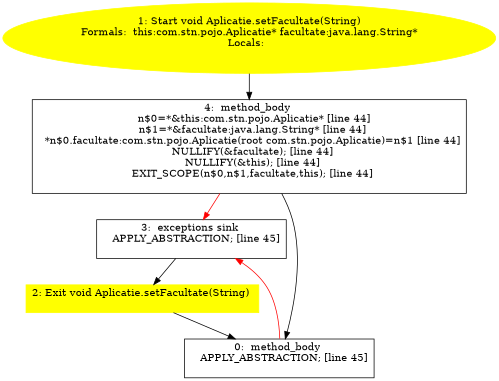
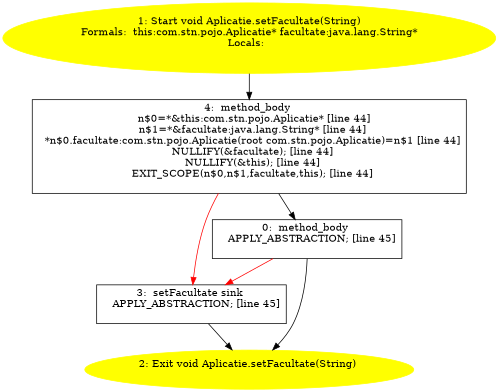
node "3:  exceptions sink APPLY_ABSTRACTION; [line 45]": label "3:  exceptions sink APPLY_ABSTRACTION; [line 45]" -> "3:  setFacultate sink APPLY_ABSTRACTION; [line 45]"
node "2: Exit void Aplicatie.setFacultate(String)": shape box -> ellipse
edge "2: Exit void Aplicatie.setFacultate(String)" -> "0:  method_body APPLY_ABSTRACTION; [line 45]": reversed
